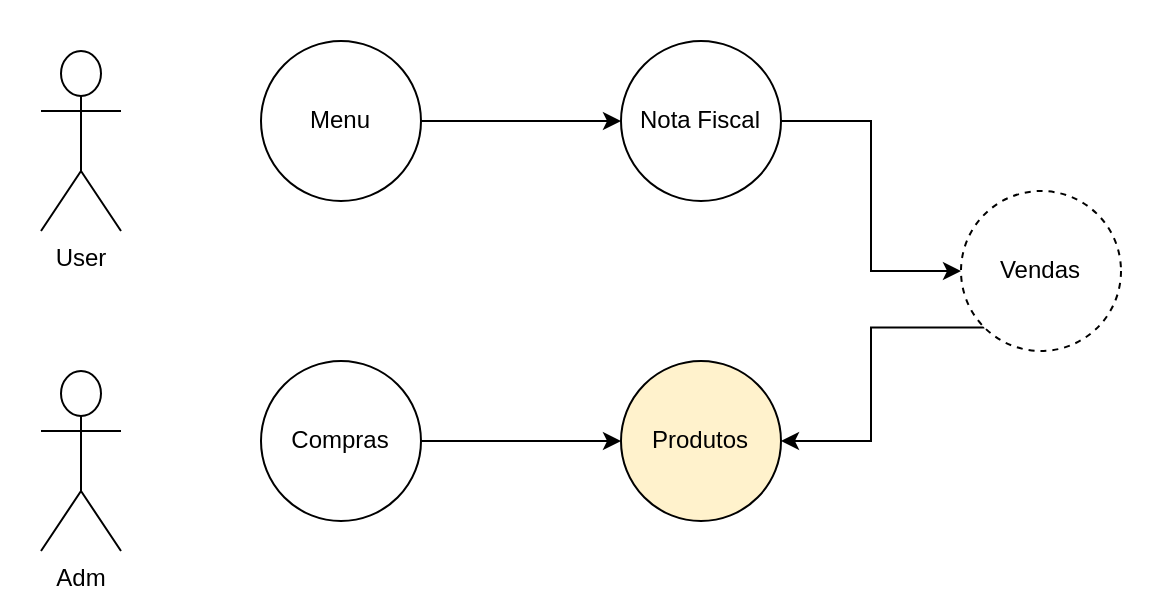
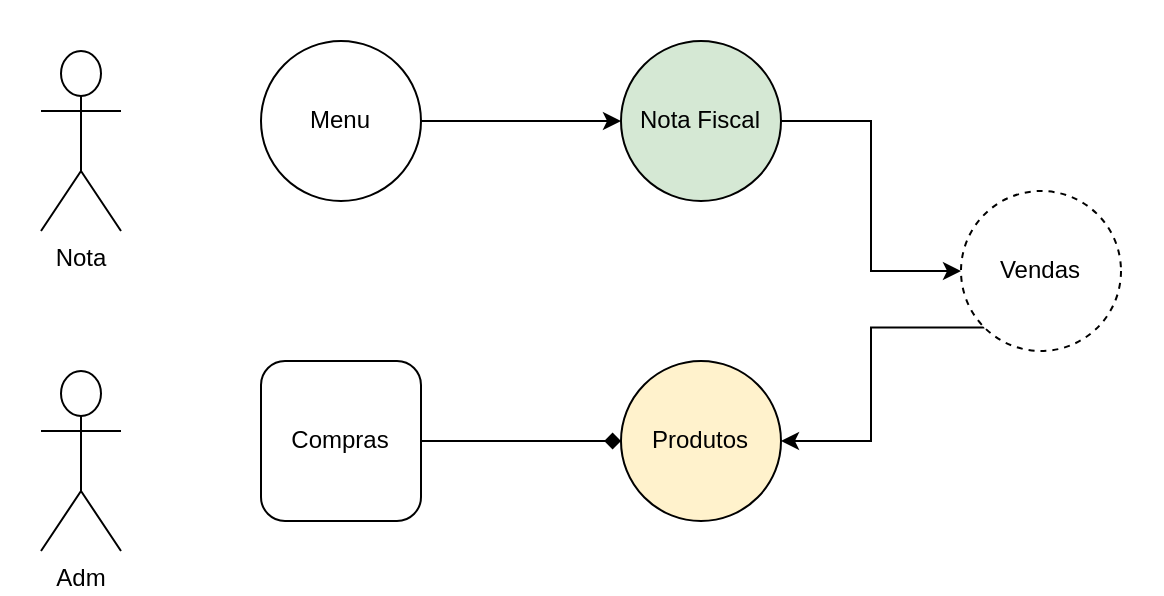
node "Nota Fiscal": fillcolor #ffffff -> #d5e8d4
node "User": label "User" -> "Nota"
node "Compras": shape ellipse -> rounded rectangle
edge "Compras" -> "Produtos": arrowhead classic -> diamond
